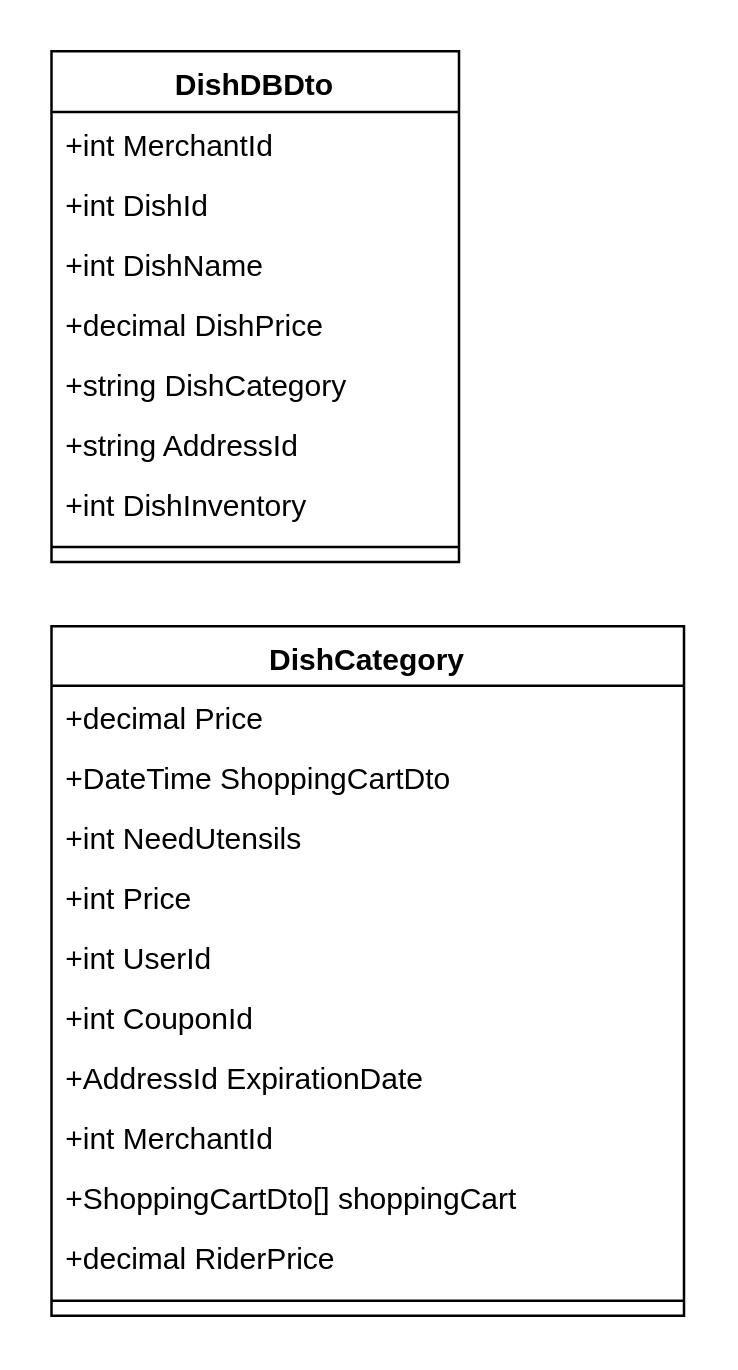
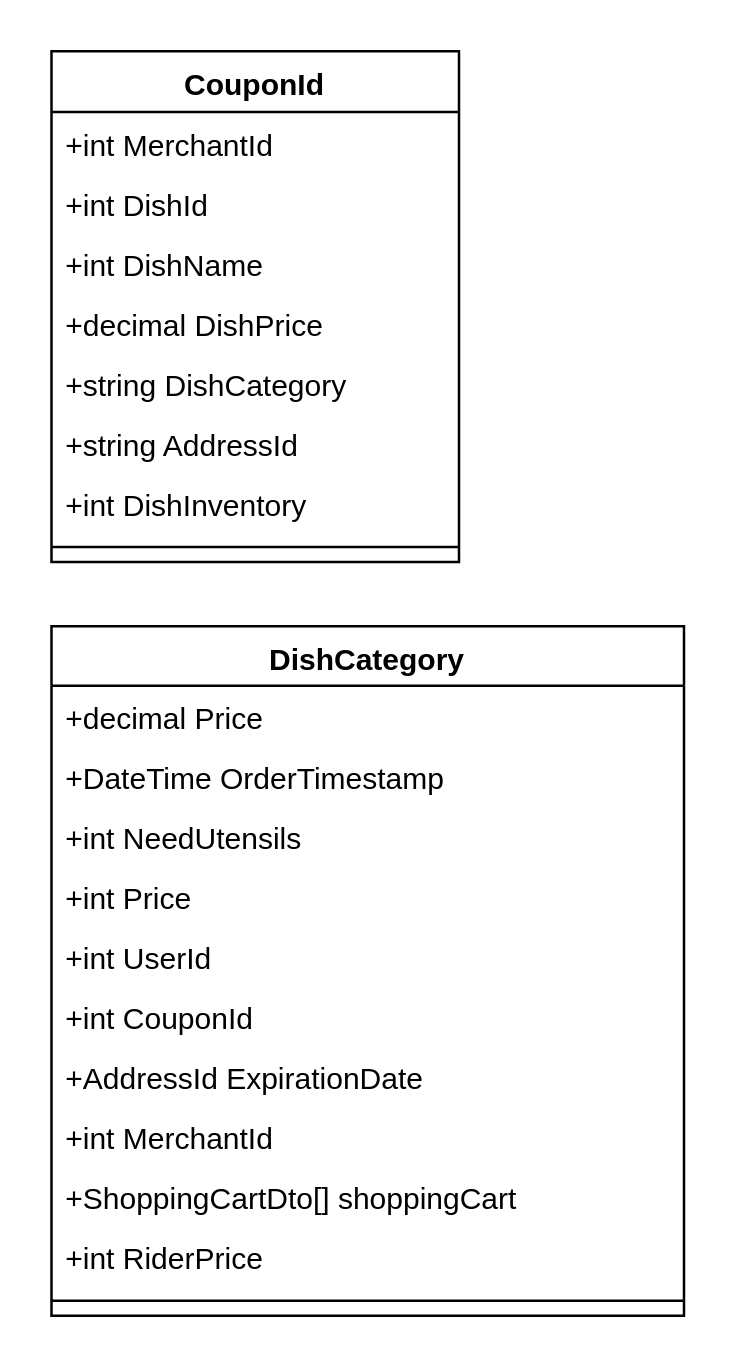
node "DishDBDto": label "DishDBDto" -> "CouponId"
node "+DateTime ShoppingCartDto": label "+DateTime ShoppingCartDto" -> "+DateTime OrderTimestamp"
node "+decimal RiderPrice": label "+decimal RiderPrice" -> "+int RiderPrice"
